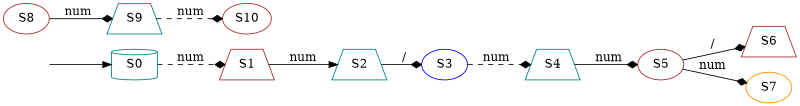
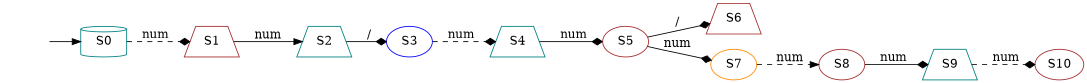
edge "S7" -> "S8": added, label "num"
